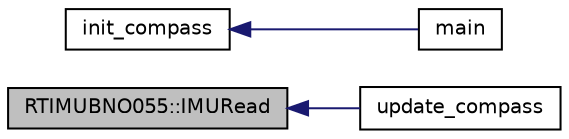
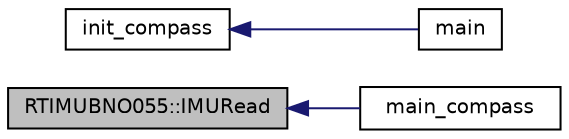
node "update_compass": label "update_compass" -> "main_compass"
